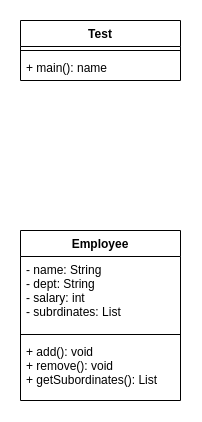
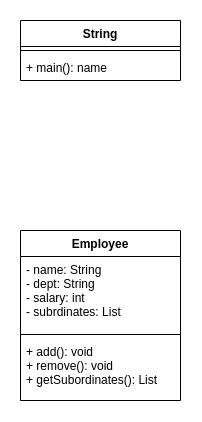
node "Test": label "Test" -> "String"
